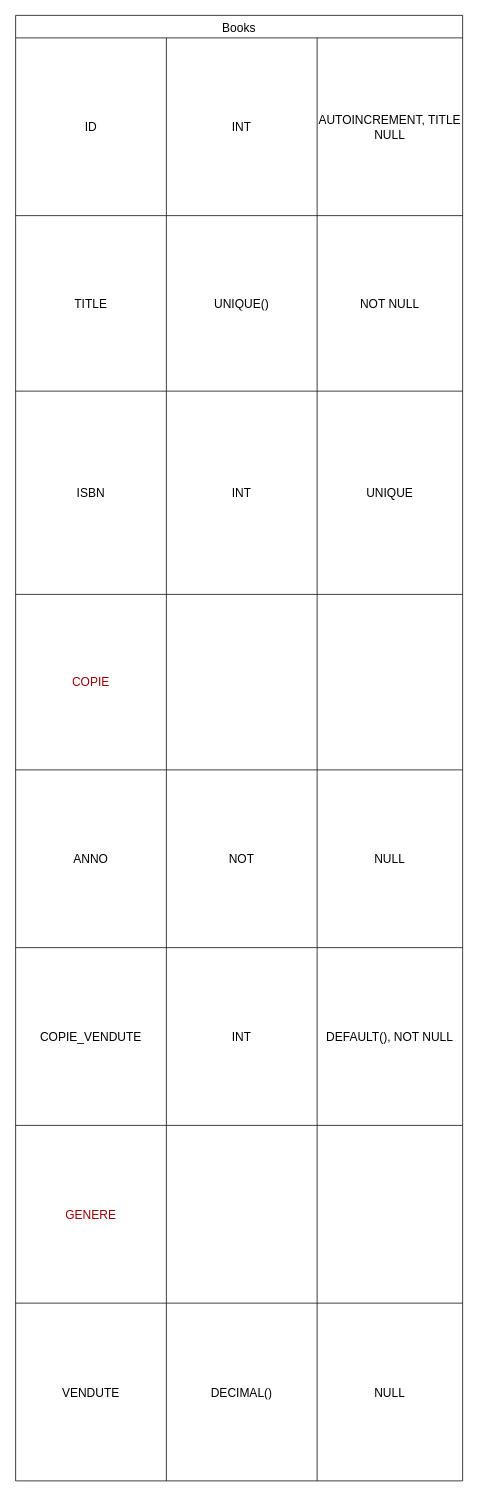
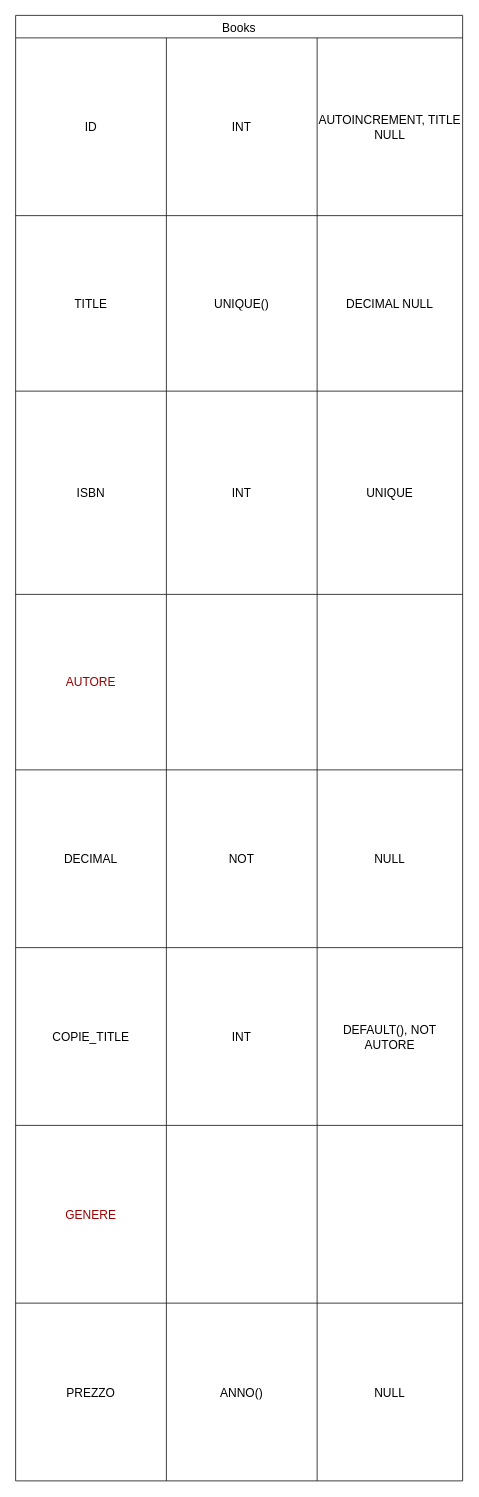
node "NOT NULL": label "NOT NULL" -> "DECIMAL NULL"
node "COPIE": label "COPIE" -> "AUTORE"
node "ANNO": label "ANNO" -> "DECIMAL"
node "COPIE_VENDUTE": label "COPIE_VENDUTE" -> "COPIE_TITLE"
node "DEFAULT(), NOT NULL": label "DEFAULT(), NOT NULL" -> "DEFAULT(), NOT AUTORE"
node "VENDUTE": label "VENDUTE" -> "PREZZO"
node "DECIMAL()": label "DECIMAL()" -> "ANNO()"
